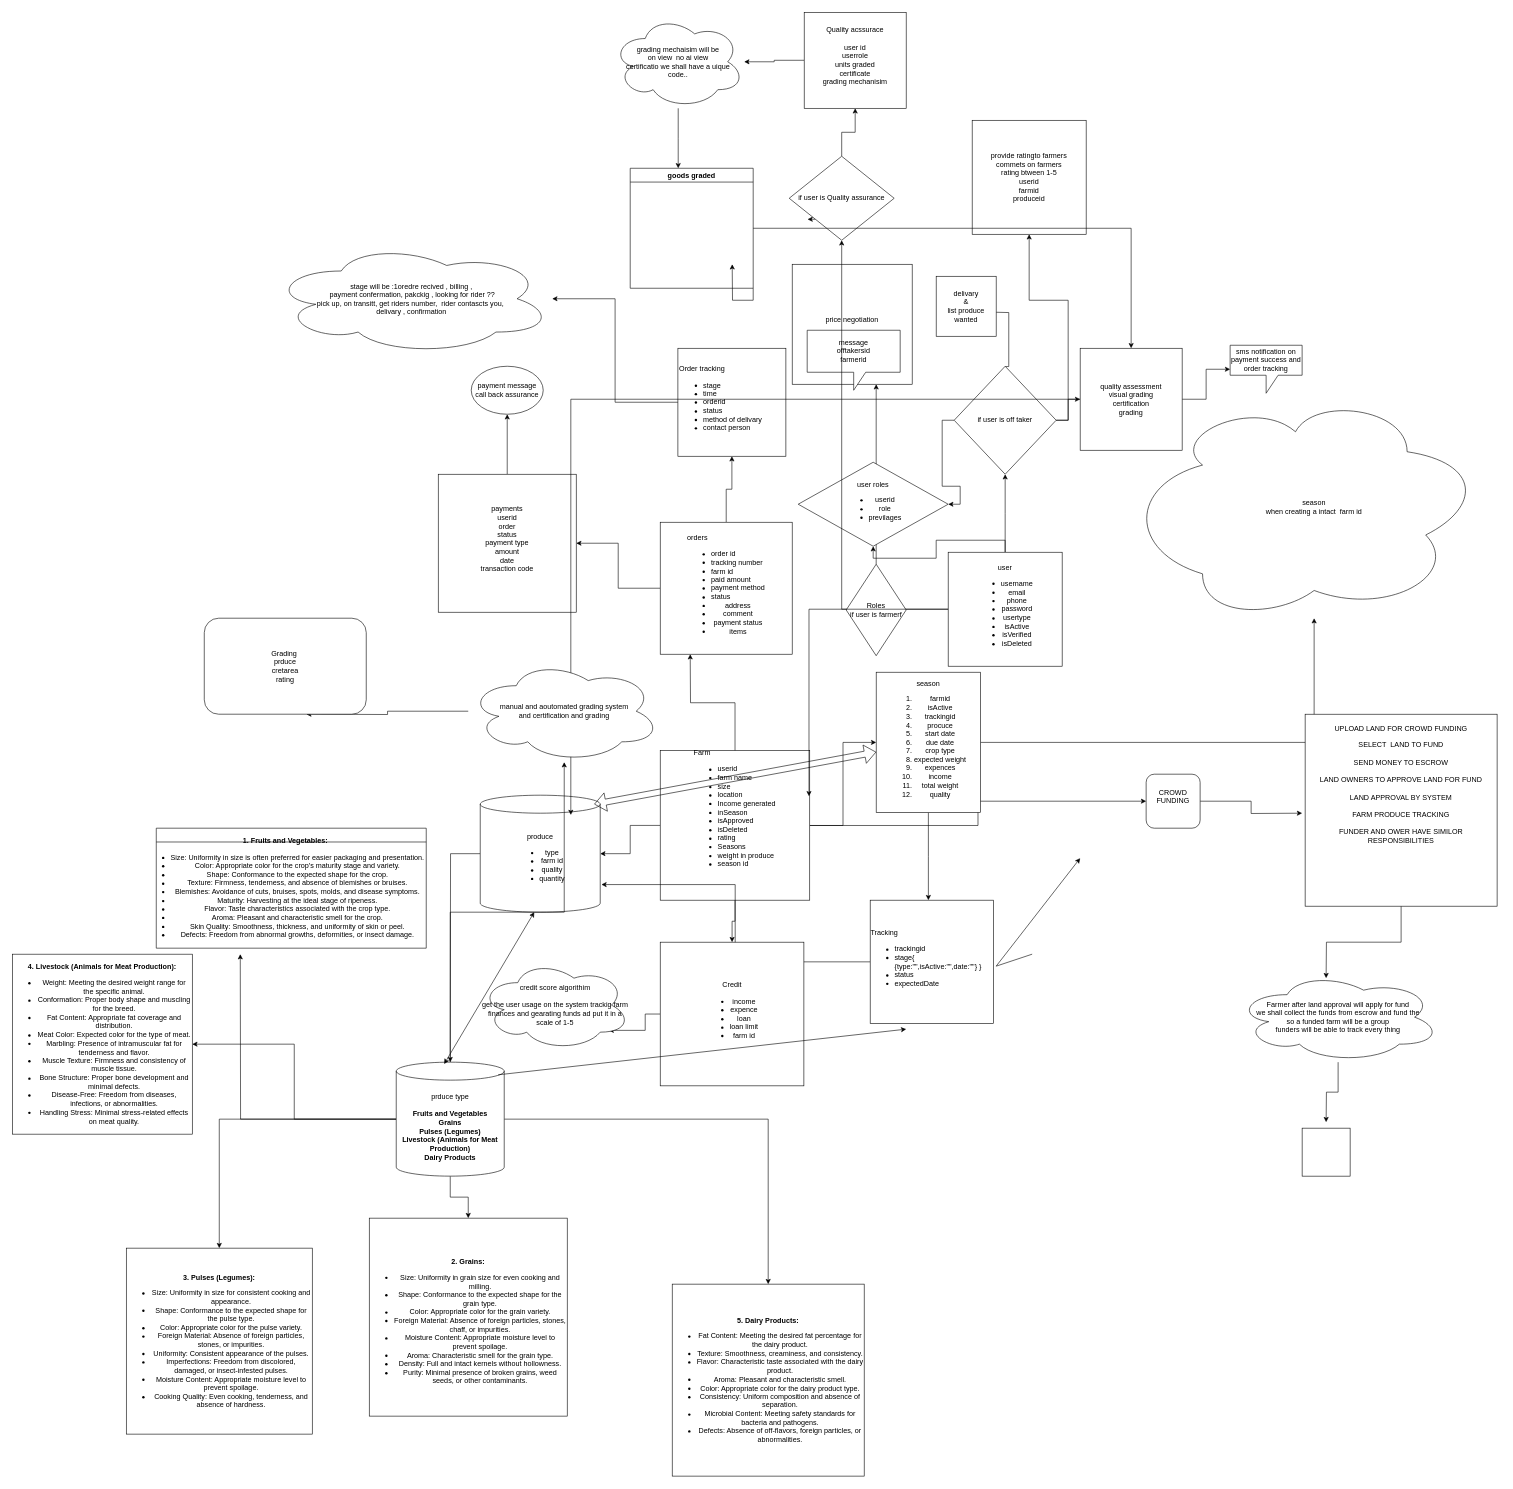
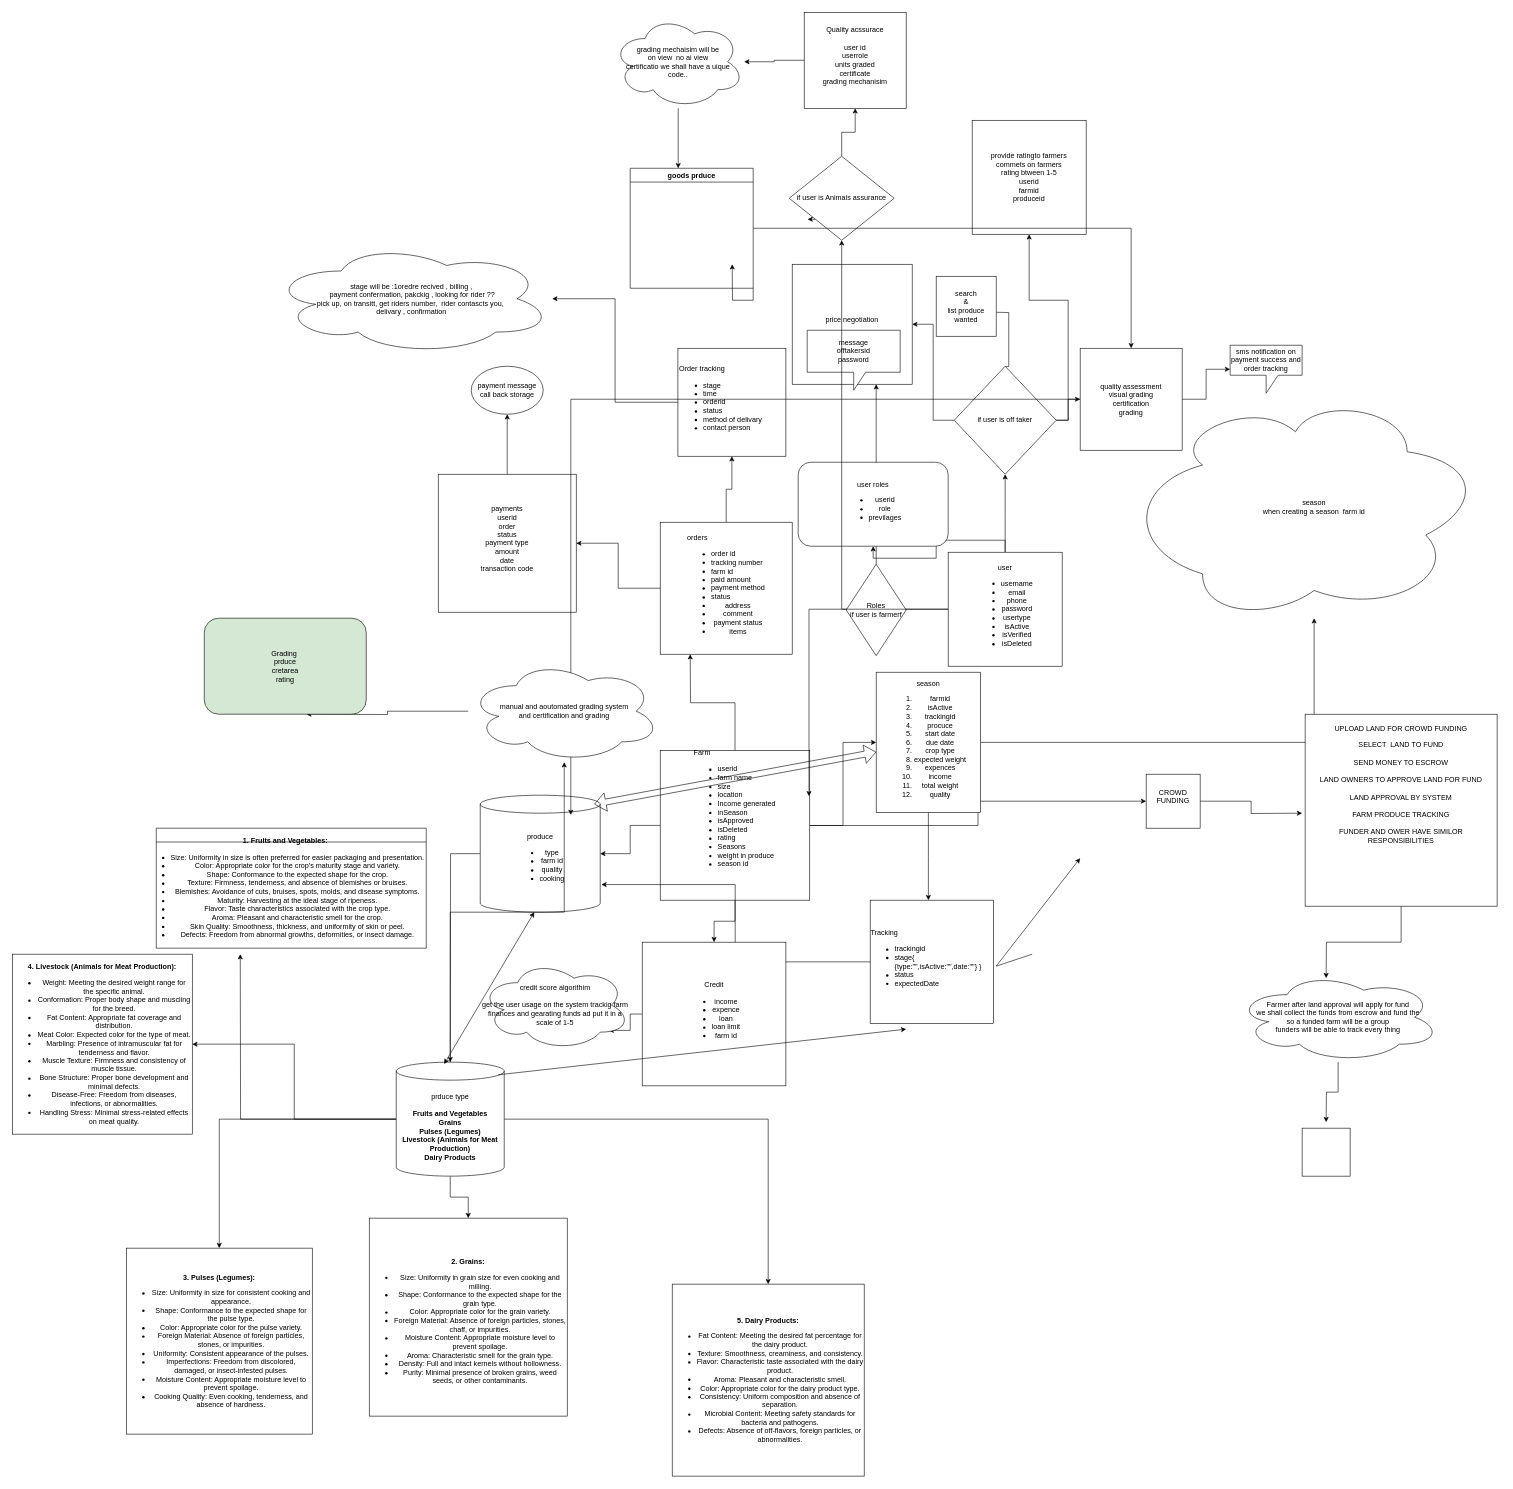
node "goods graded": label "goods graded" -> "goods prduce"
node "if user is Quality assurance": label "if user is Quality assurance" -> "if user is Animals assurance"
node "delivary & list produce wanted": label "delivary & list produce wanted" -> "search & list produce wanted"
node "message offtakersid farmerid": label "message offtakersid farmerid" -> "message offtakersid password"
node "payment message call back assurance": label "payment message call back assurance" -> "payment message call back storage"
edge "if user is off taker" -> "user roles userid role previlages": now "if user is off taker" -> "price negotiation"
node "user roles userid role previlages": shape diamond -> rounded rectangle
node "season when creating a intact farm id": label "season when creating a intact farm id" -> "season when creating a season farm id"
node "Grading prduce cretarea rating": fillcolor #ffffff -> #d5e8d4
node "CROWD FUNDING": shape rounded rectangle -> rectangle
node "produce type farm id quality quantity": label "produce type farm id quality quantity" -> "produce type farm id quality cooking"
node "Credit income expence loan loan limit farm id": moved (732, 1014) -> (714, 1014)
